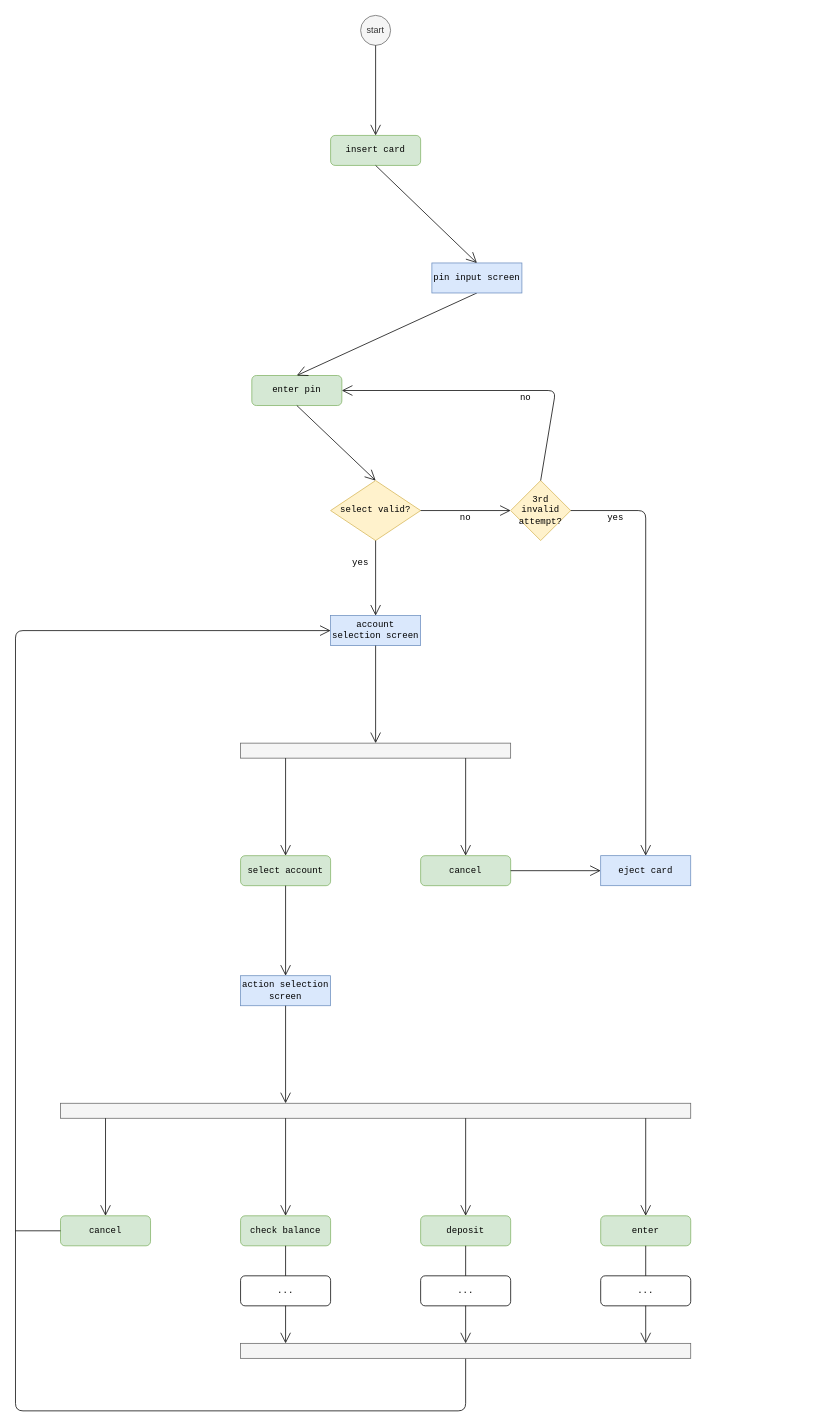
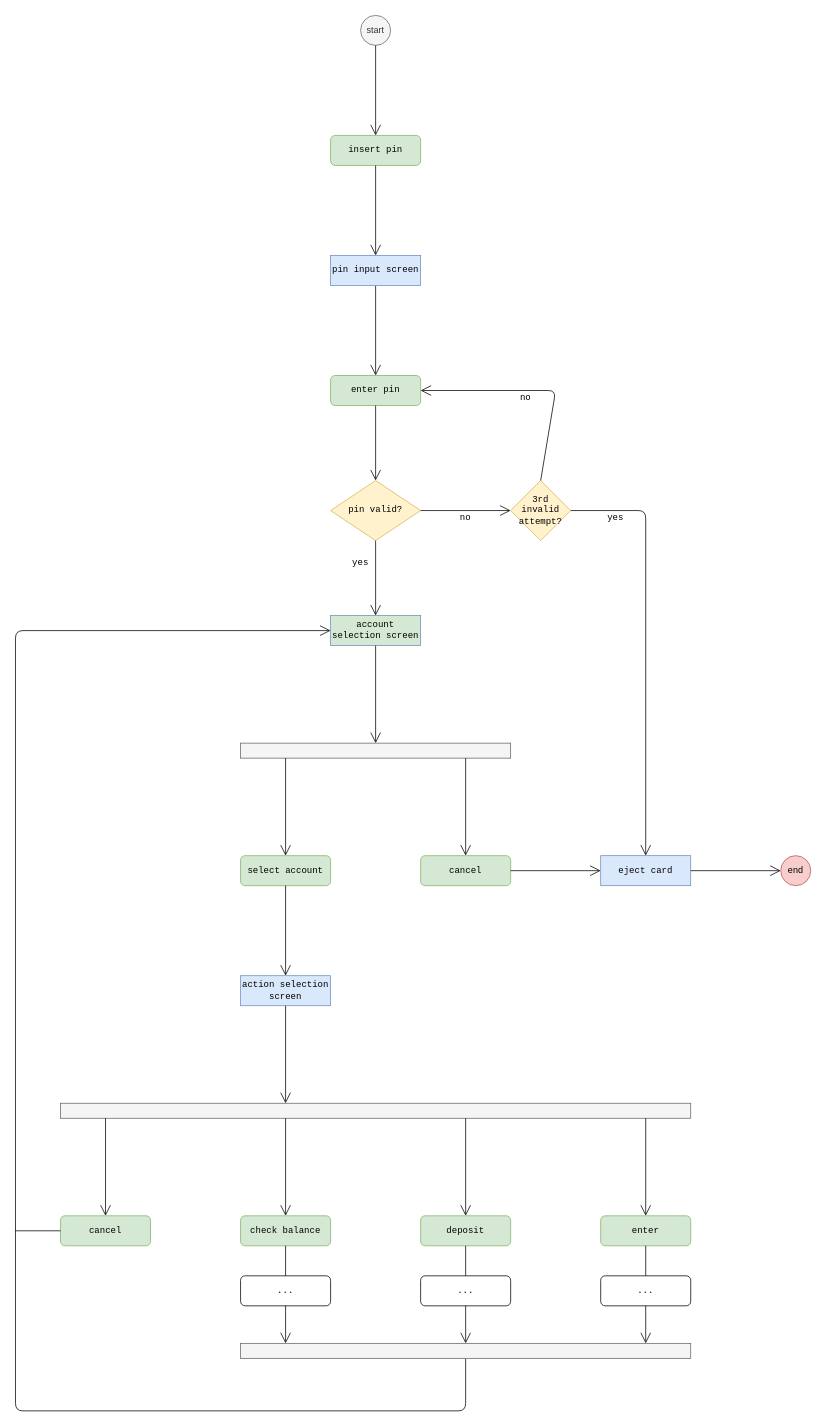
node "insert card": label "insert card" -> "insert pin"
node "pin input screen": moved (477, 278) -> (375, 270)
node "enter pin": moved (297, 390) -> (375, 390)
node "select valid?": label "select valid?" -> "pin valid?"
node "account selection screen": fillcolor #dae8fc -> #d5e8d4
edge "eject card" -> "end": added
node "end": added
